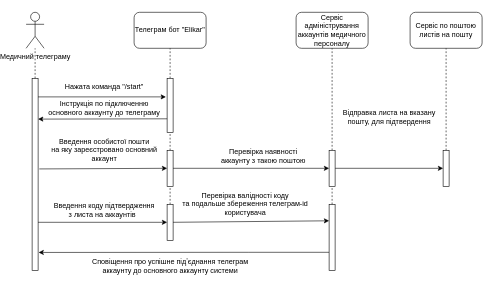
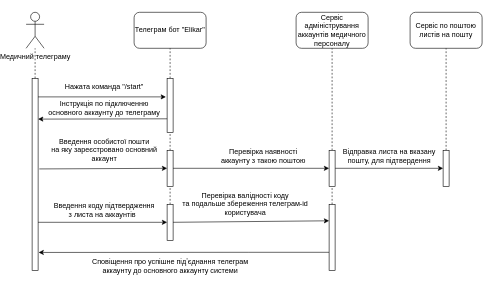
node "Відправка листа на вказану пошту, для підтвердення": moved (389, 117) -> (389, 156)
